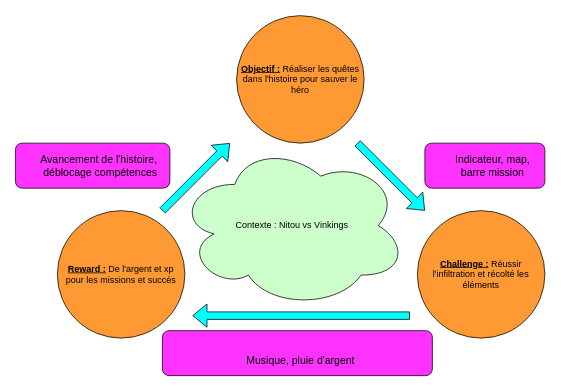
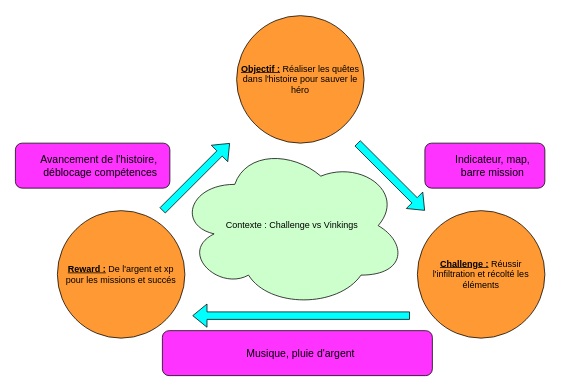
node "Contexte : Nitou vs Vinkings": label "Contexte : Nitou vs Vinkings" -> "Contexte : Challenge vs Vinkings"
node "Musique, pluie d'argent": moved (300, 360) -> (300, 353)
